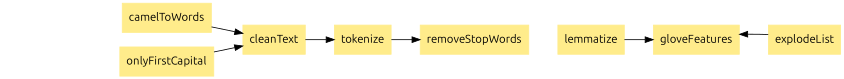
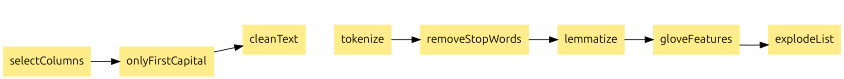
node "camelToWords": removed
edge "explodeList" -> "gloveFeatures": reversed
edge "cleanText" -> "tokenize": removed
edge "removeStopWords" -> "lemmatize": added
node "selectColumns": added
